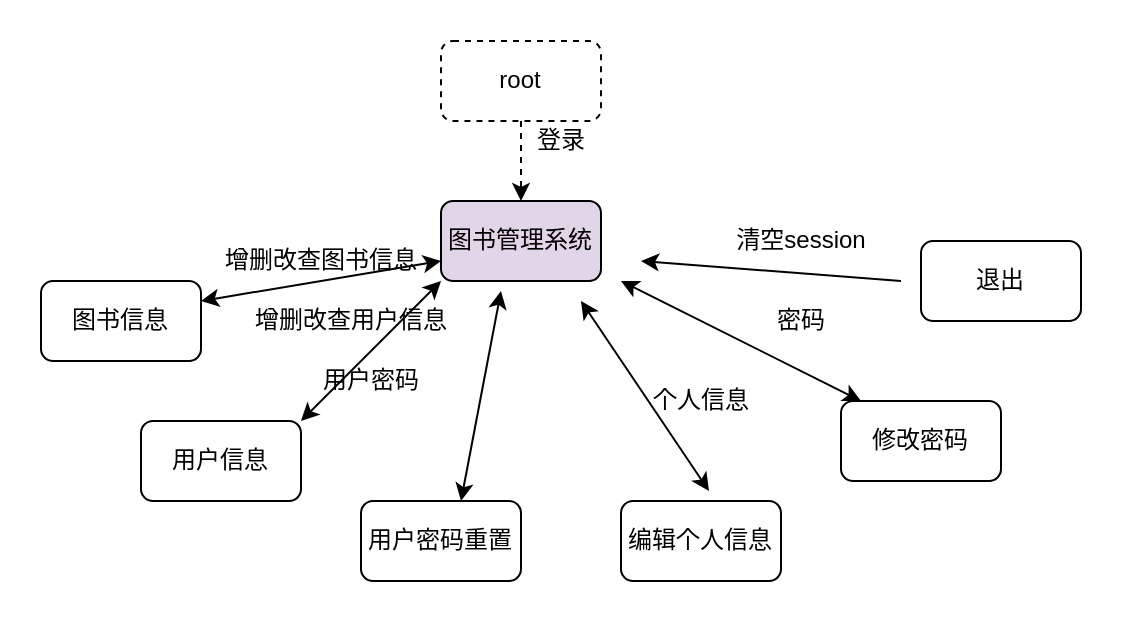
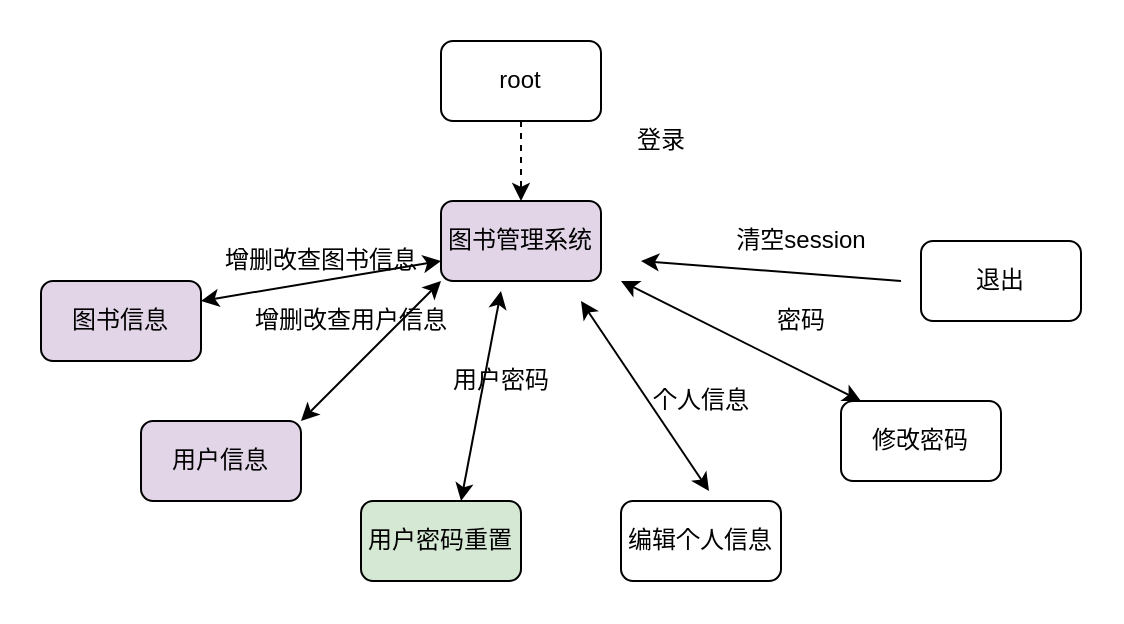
node "root": style dashed -> solid
node "登录": moved (561, 141) -> (661, 141)
node "图书信息": fillcolor #ffffff -> #e1d5e7
node "用户密码": moved (371, 381) -> (501, 381)
node "用户信息": fillcolor #ffffff -> #e1d5e7
node "用户密码重置": fillcolor #ffffff -> #d5e8d4
